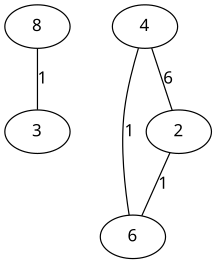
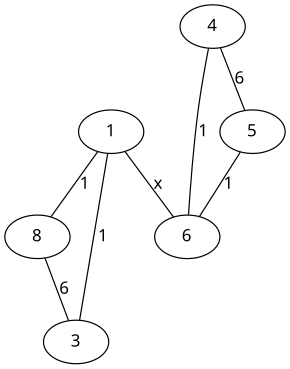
edge "8" -- "3": label "1" -> "6"
node "1": added
node "2": label "2" -> "5"
